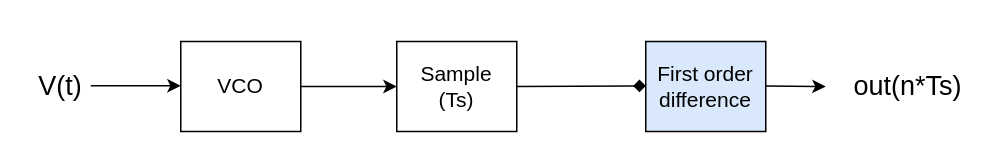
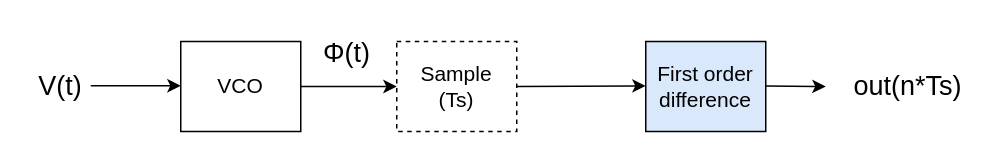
node "Φ(t)": added
node "Sample (Ts)": style solid -> dashed
edge "Sample (Ts)" -> "First order difference": arrowhead diamond -> classic
